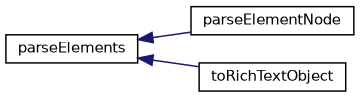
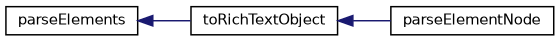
edge "parseElementNode" -> "parseElements": now "parseElementNode" -> "toRichTextObject"
